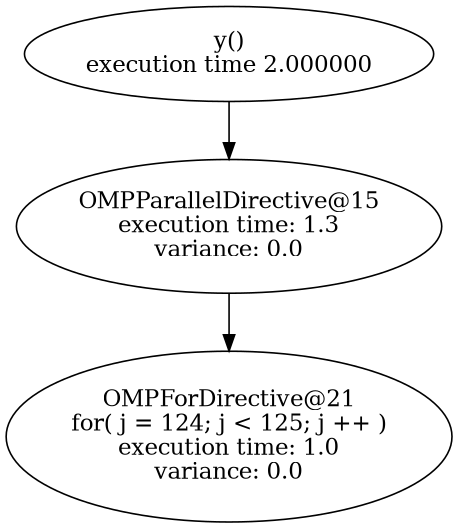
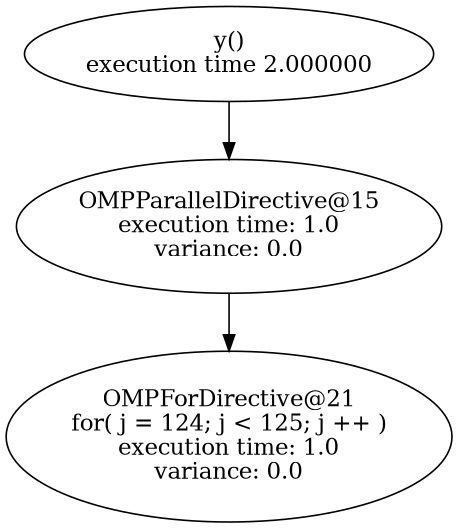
node "OMPParallelDirective@15 execution time: 1.3 variance: 0.0": label "OMPParallelDirective@15 execution time: 1.3 variance: 0.0" -> "OMPParallelDirective@15 execution time: 1.0 variance: 0.0"
